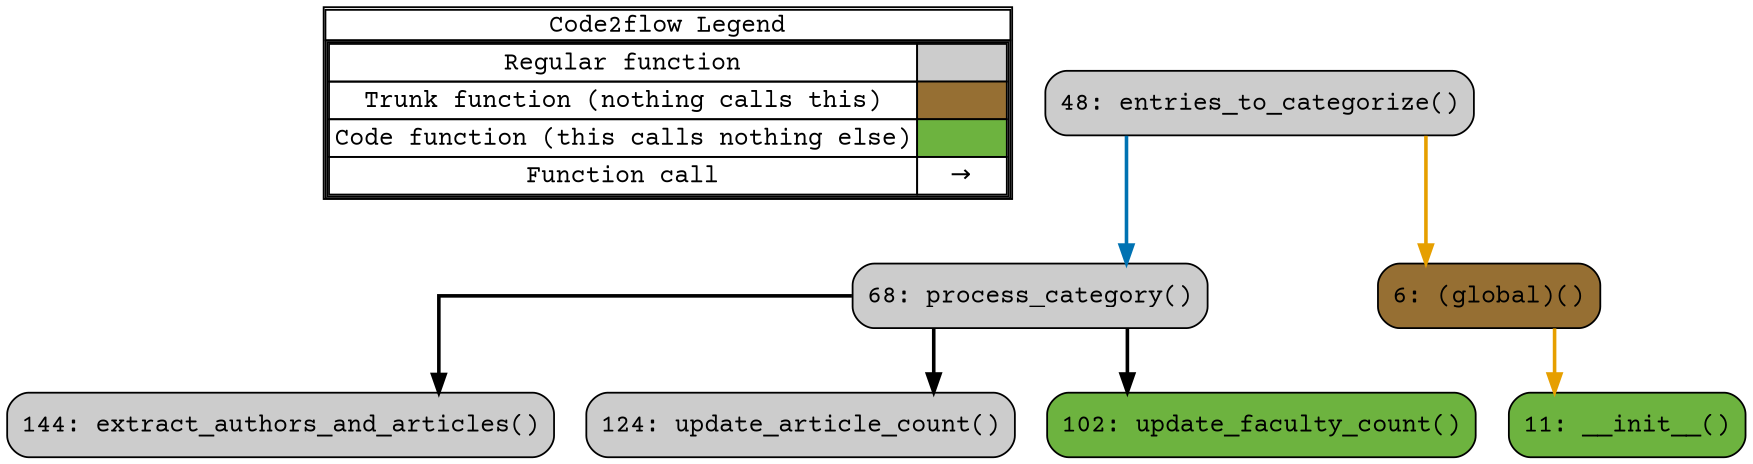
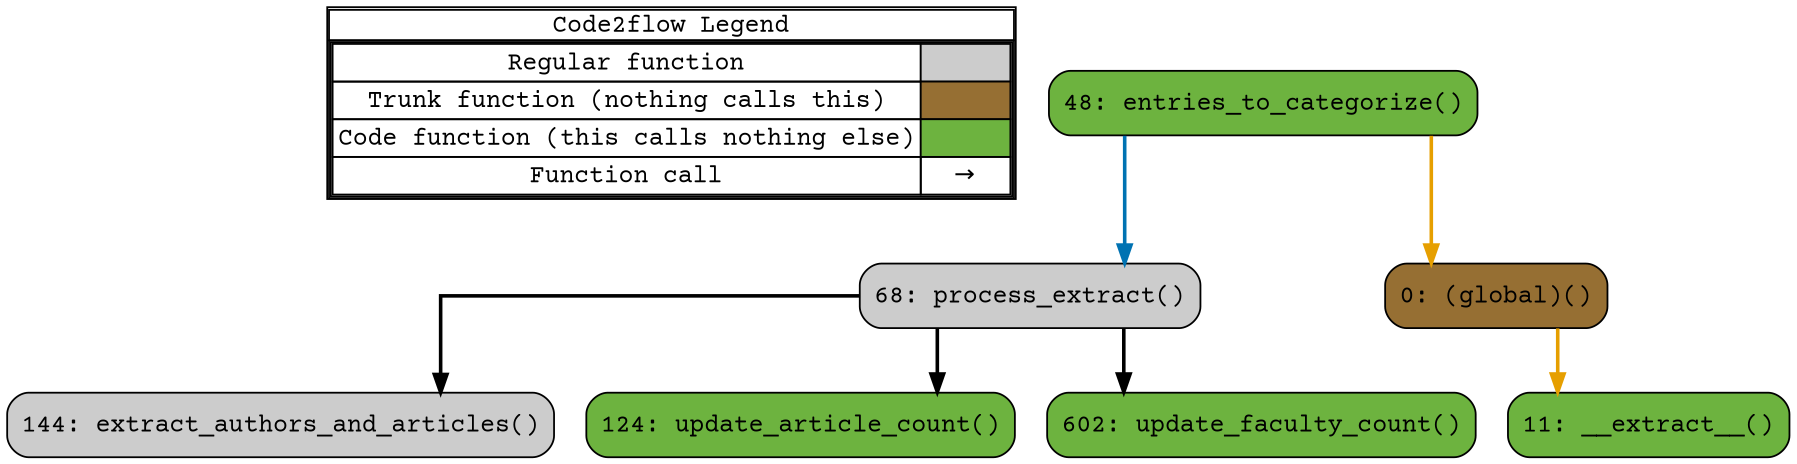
node "48: entries_to_categorize()": fillcolor #cccccc -> #6db33f
node "68: process_category()": label "68: process_category()" -> "68: process_extract()"
node "6: (global)()": label "6: (global)()" -> "0: (global)()"
node "124: update_article_count()": fillcolor #cccccc -> #6db33f
node "102: update_faculty_count()": label "102: update_faculty_count()" -> "602: update_faculty_count()"
node "11: __init__()": label "11: __init__()" -> "11: __extract__()"
